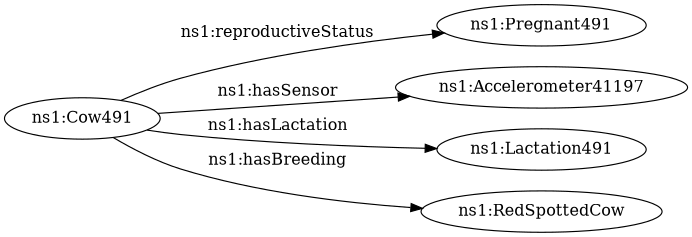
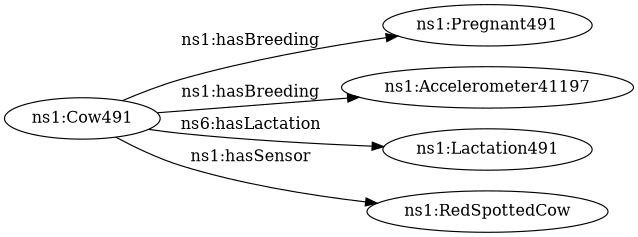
edge "ns1:Cow491" -> "ns1:Pregnant491": label "ns1:reproductiveStatus" -> "ns1:hasBreeding"
edge "ns1:Cow491" -> "ns1:Accelerometer41197": label "ns1:hasSensor" -> "ns1:hasBreeding"
edge "ns1:Cow491" -> "ns1:Lactation491": label "ns1:hasLactation" -> "ns6:hasLactation"
edge "ns1:Cow491" -> "ns1:RedSpottedCow": label "ns1:hasBreeding" -> "ns1:hasSensor"
